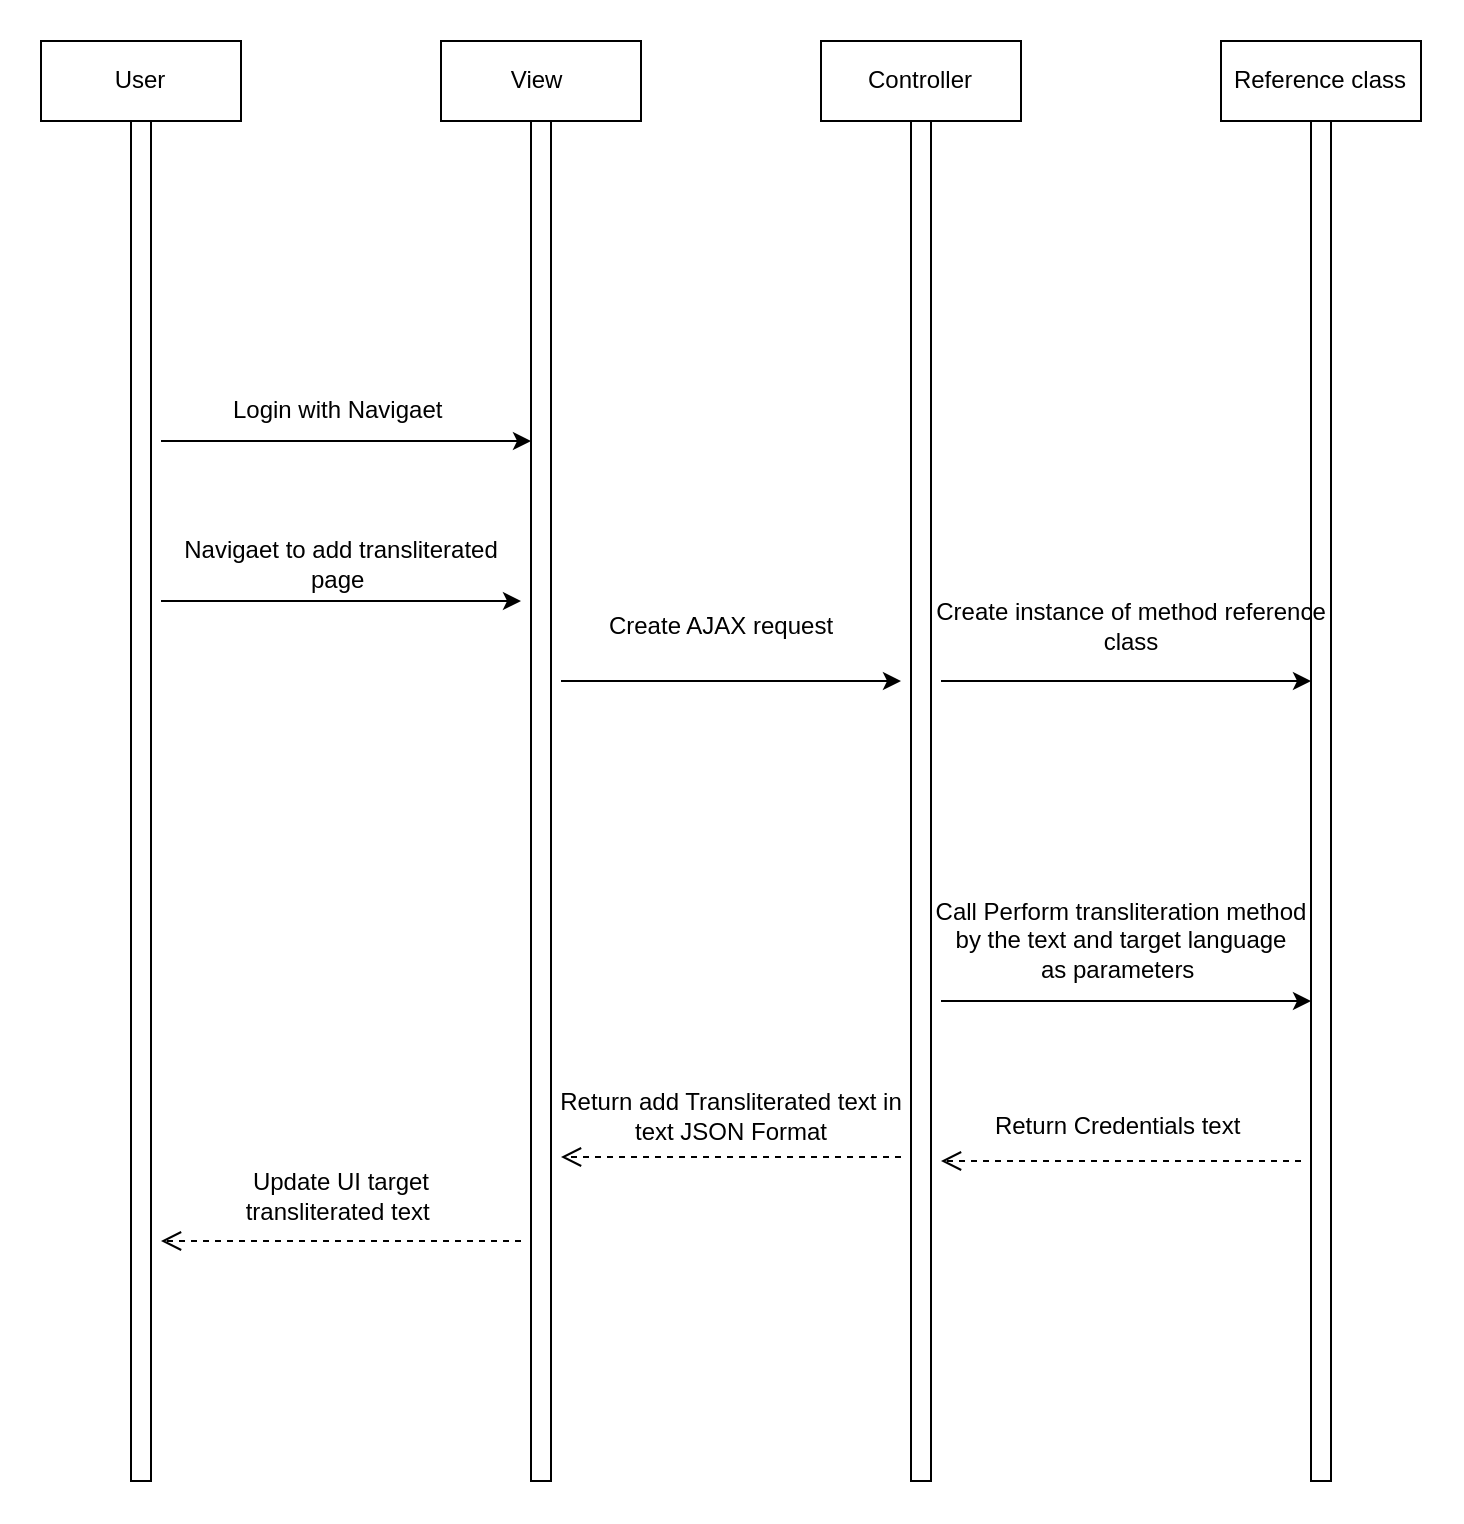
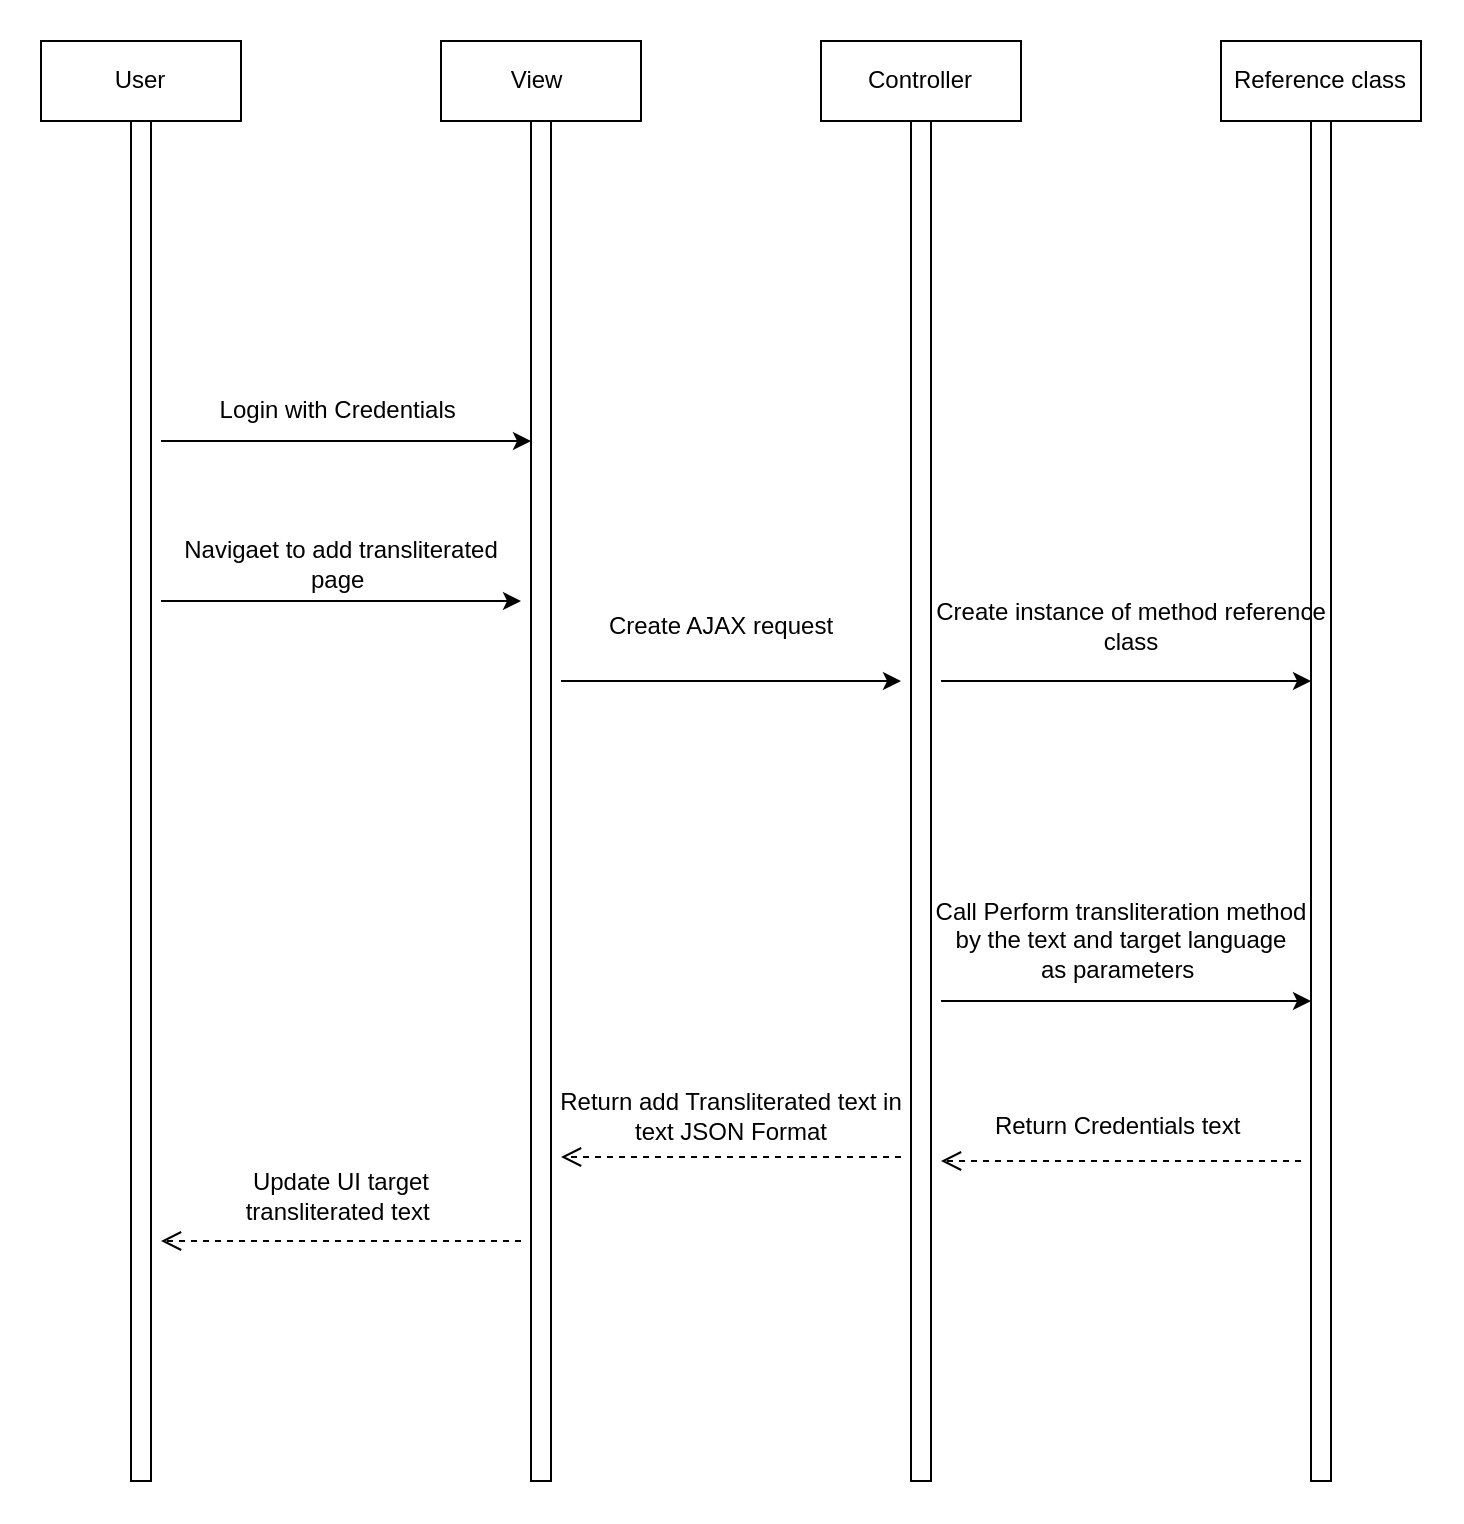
node "Login with Navigaet": label "Login with Navigaet" -> "Login with Credentials"
